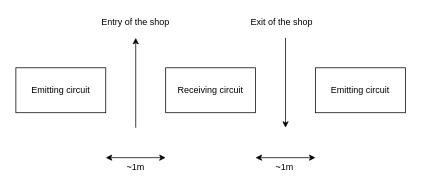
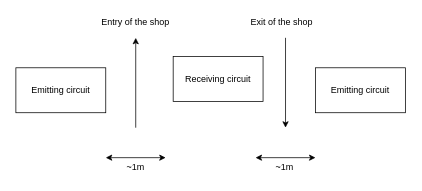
node "Receiving circuit": moved (210, 90) -> (218, 79)
